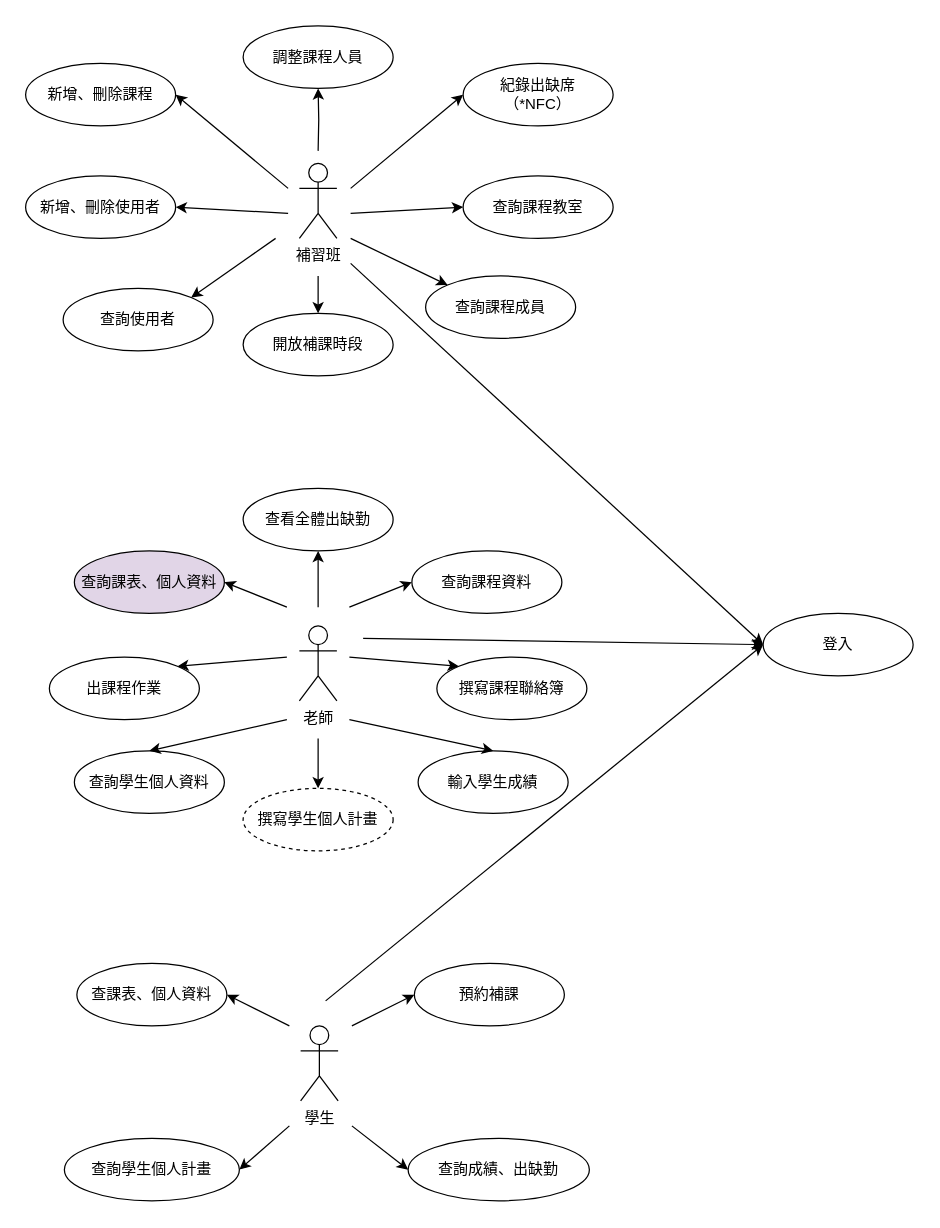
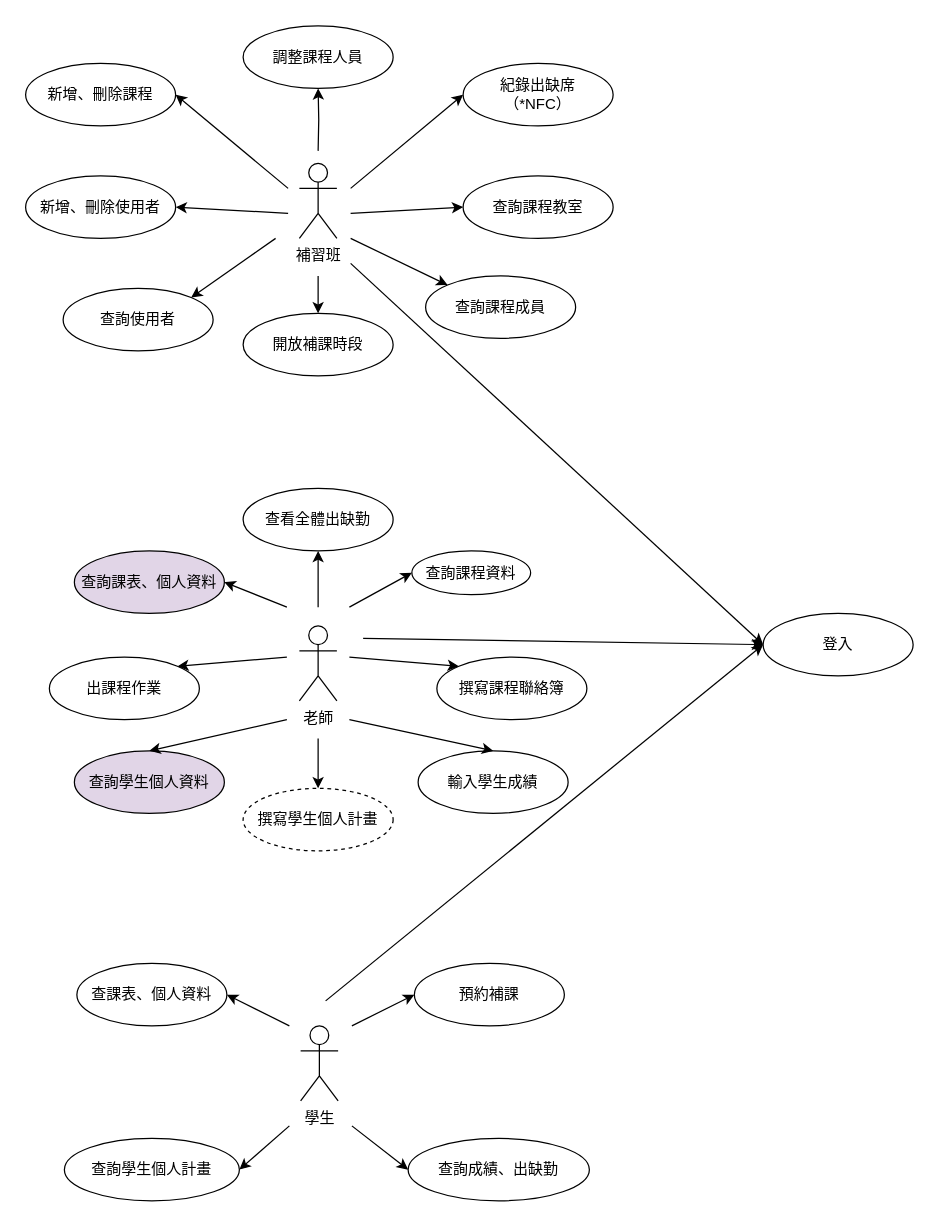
node "查詢課程資料": size 150x63 -> 119x44
node "查詢學生個人資料": fillcolor #ffffff -> #e1d5e7
